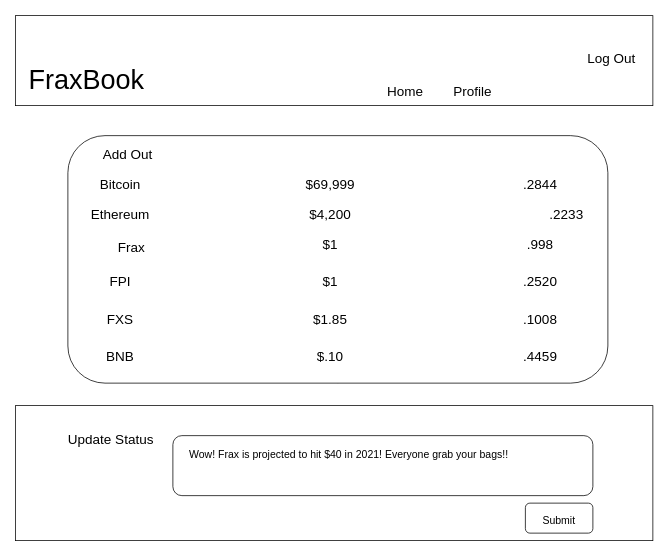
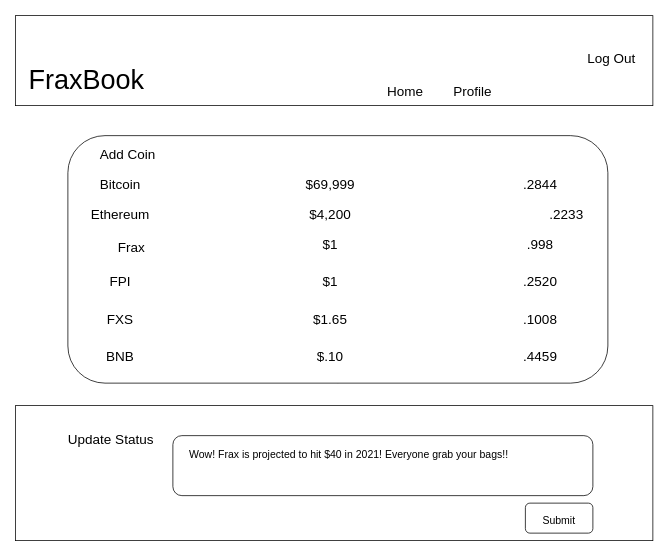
node "Add Out": label "Add Out" -> "Add Coin"
node "$1.85": label "$1.85" -> "$1.65"
